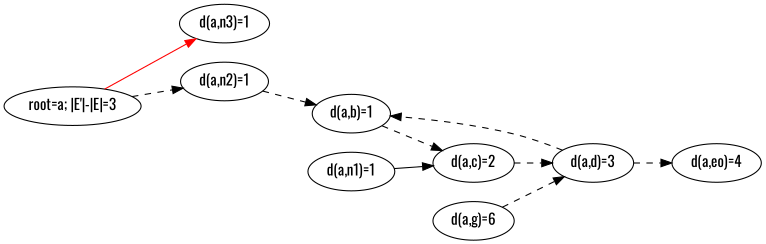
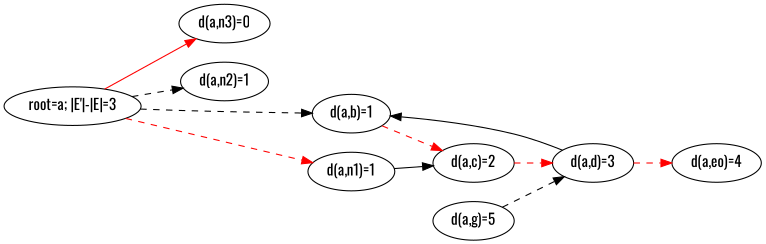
node "d(a,n3)=1": label "d(a,n3)=1" -> "d(a,n3)=0"
edge "d(a,n2)=1" -> "d(a,b)=1": now "root=a; |E'|-|E|=3" -> "d(a,b)=1"
edge "d(a,d)=3" -> "d(a,b)=1": style dashed -> solid
edge "d(a,b)=1" -> "d(a,c)=2": color black -> red
edge "root=a; |E'|-|E|=3" -> "d(a,n1)=1": added
edge "d(a,c)=2" -> "d(a,d)=3": color black -> red
edge "d(a,d)=3" -> "d(a,eo)=4": color black -> red
node "d(a,g)=6": label "d(a,g)=6" -> "d(a,g)=5"
